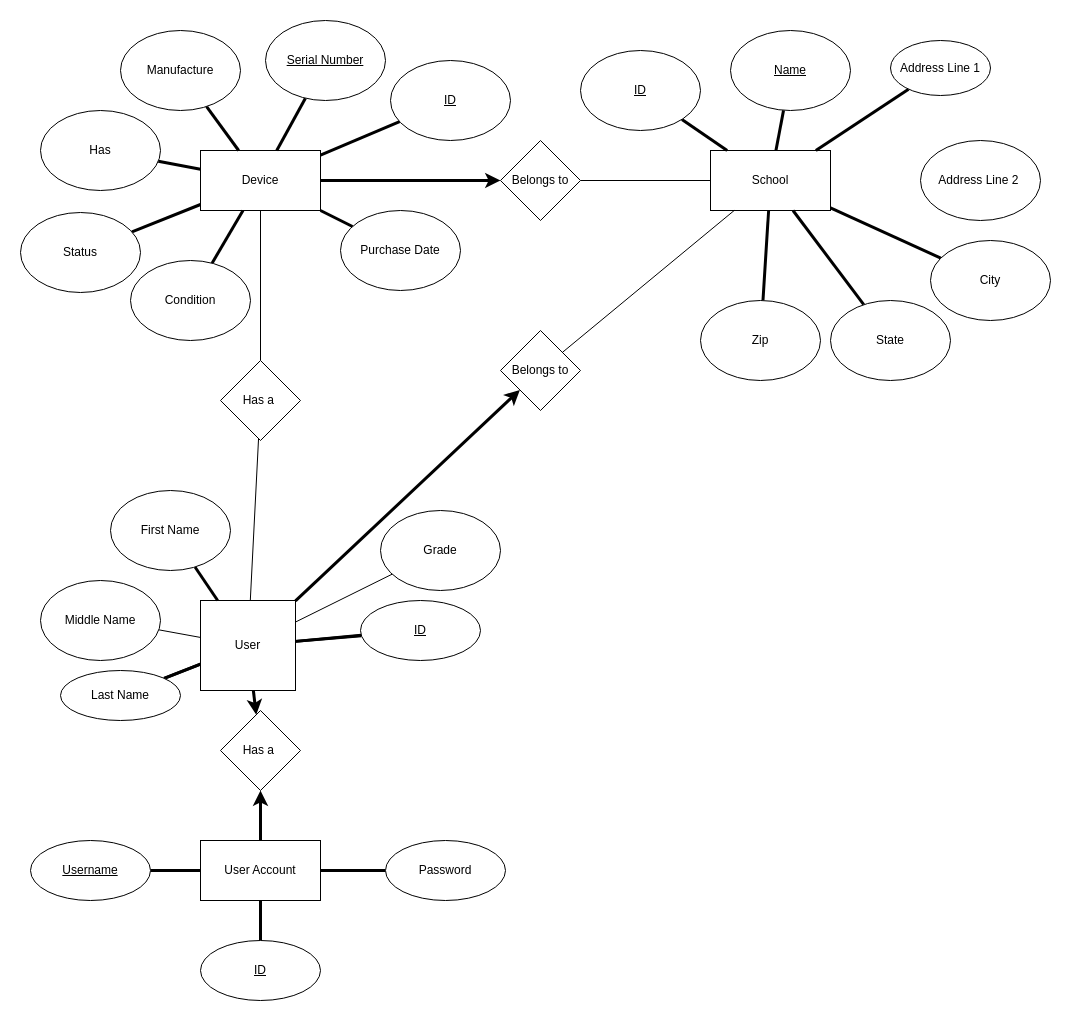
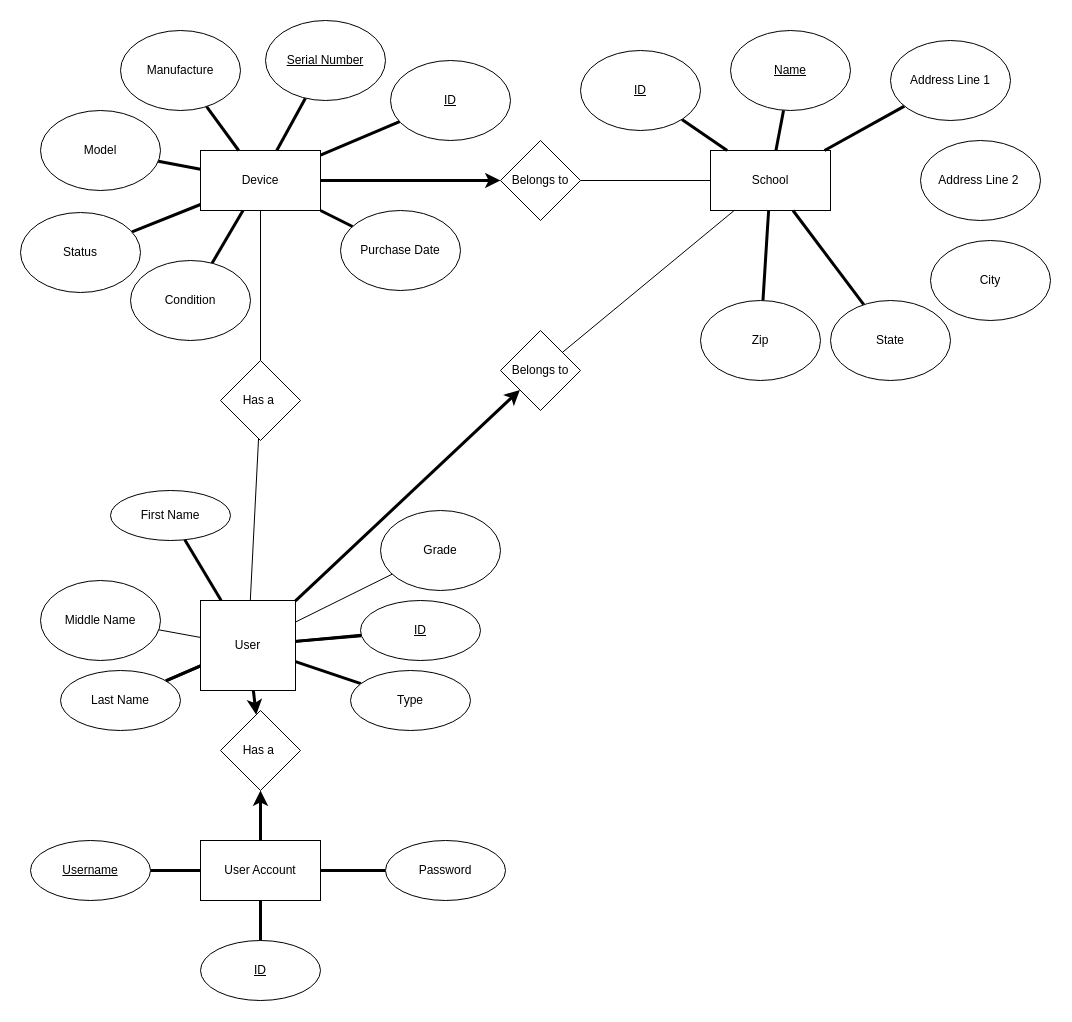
node "Address Line 1": size 100x55 -> 120x80
node "Has": label "Has" -> "Model"
edge "School" -- "City": removed
node "First Name": size 120x80 -> 120x50
edge "User" -- "Type": added
node "Last Name": size 120x50 -> 120x60
node "Type": added
